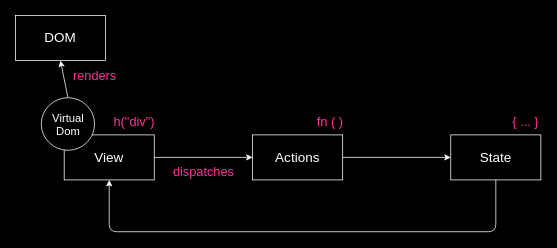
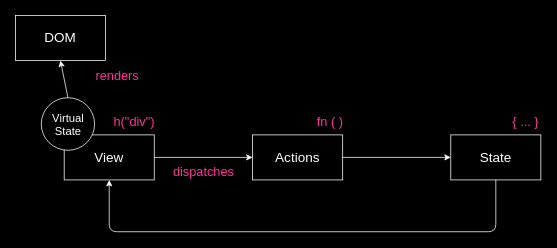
node "renders": moved (95, 77) -> (117, 77)
node "Virtual Dom": label "Virtual Dom" -> "Virtual State"
